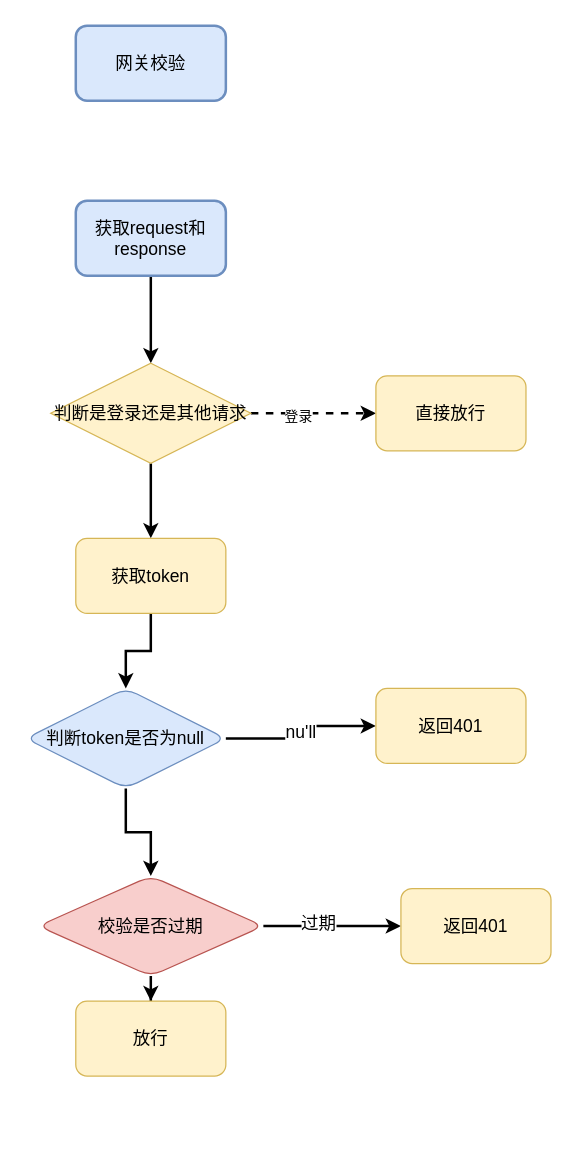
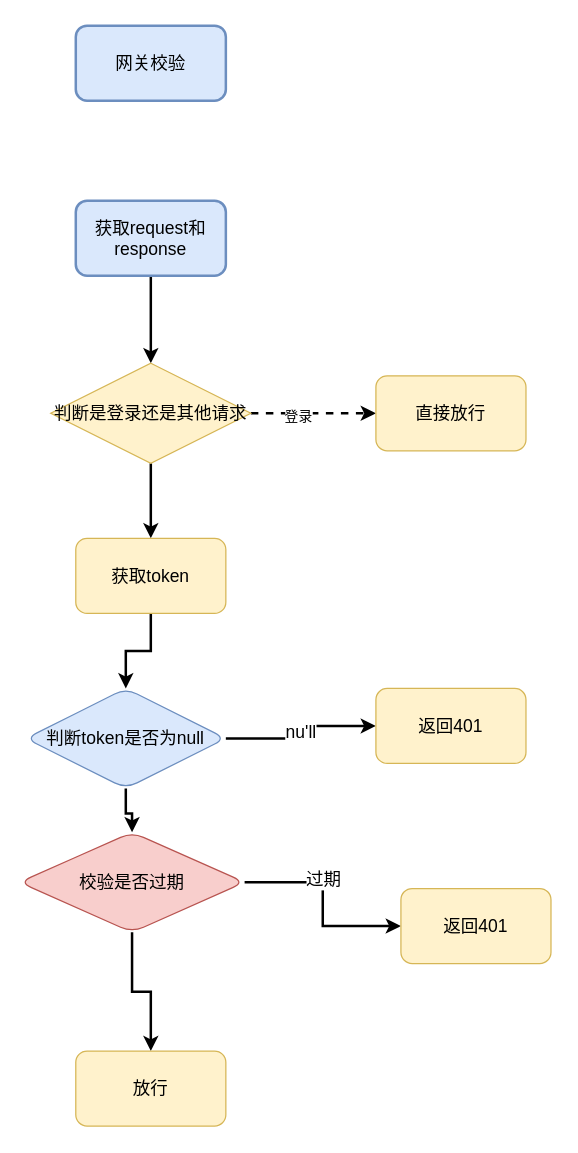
node "校验是否过期": moved (151, 926) -> (132, 882)
node "放行": moved (151, 1038) -> (151, 1088)
